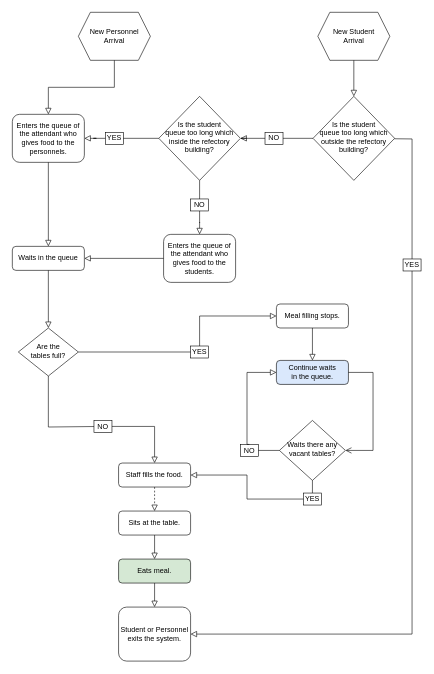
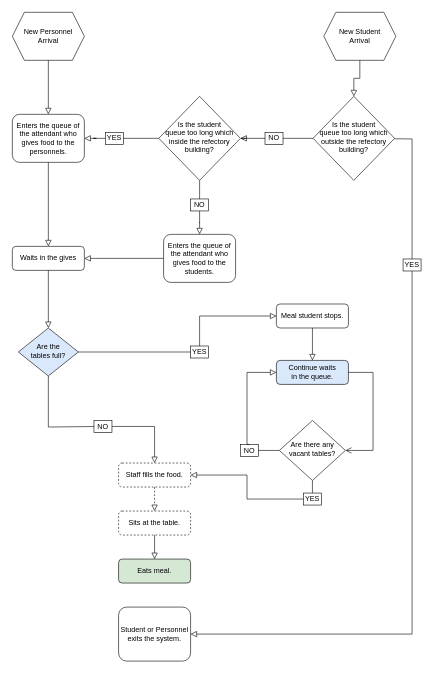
node "New Personnel Arrival": moved (114, 36) -> (48, 36)
node "New Student Arrival": moved (354, 36) -> (360, 36)
node "Waits in the queue": label "Waits in the queue" -> "Waits in the gives"
node "Meal filling stops.": label "Meal filling stops." -> "Meal student stops."
node "Are the tables full?": fillcolor #ffffff -> #dae8fc
node "Waits there any vacant tables?": label "Waits there any vacant tables?" -> "Are there any vacant tables?"
node "Staff fills the food.": style solid -> dashed
node "Sits at the table.": style solid -> dashed
edge "Eats meal." -> "Student or Personnel exits the system.": removed
